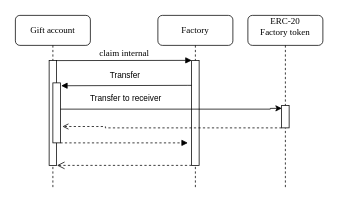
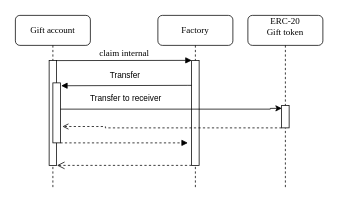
node "ERC-20 Factory token": label "ERC-20 Factory token" -> "ERC-20 Gift token"
